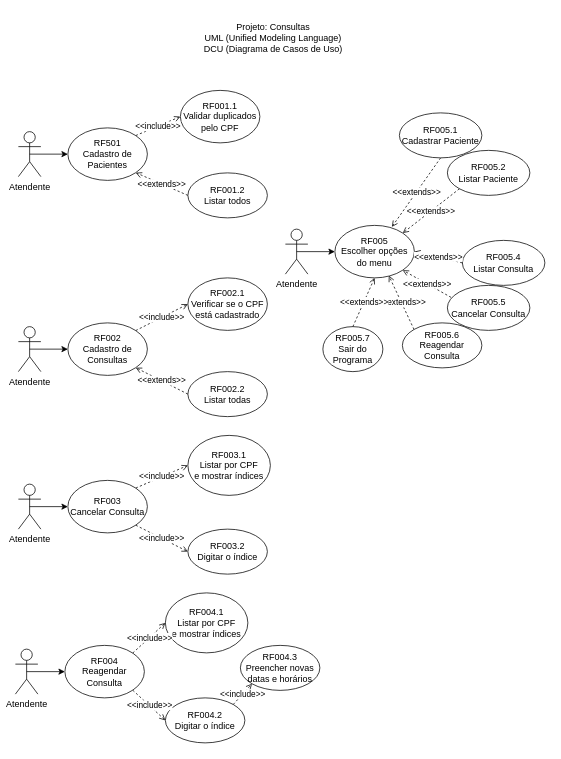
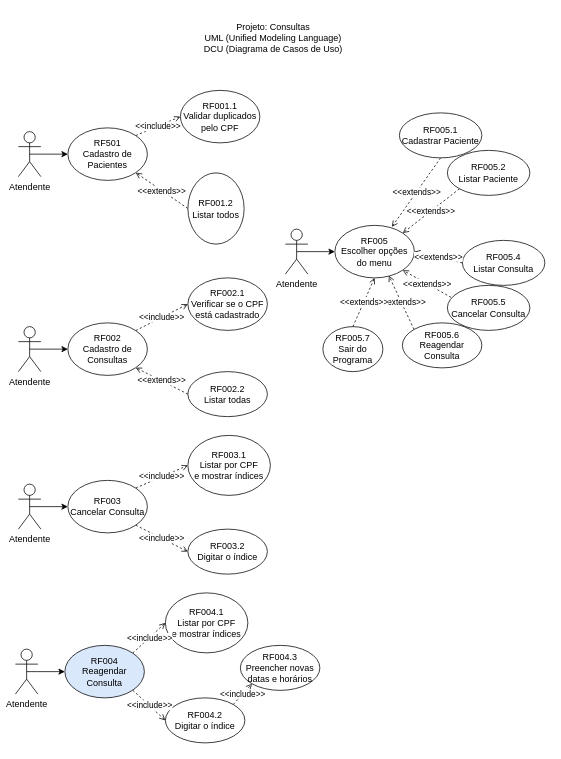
node "RF001.2 Listar todos": size 80x45 -> 56x71
node "RF004 Reagendar Consulta": fillcolor #ffffff -> #dae8fc
